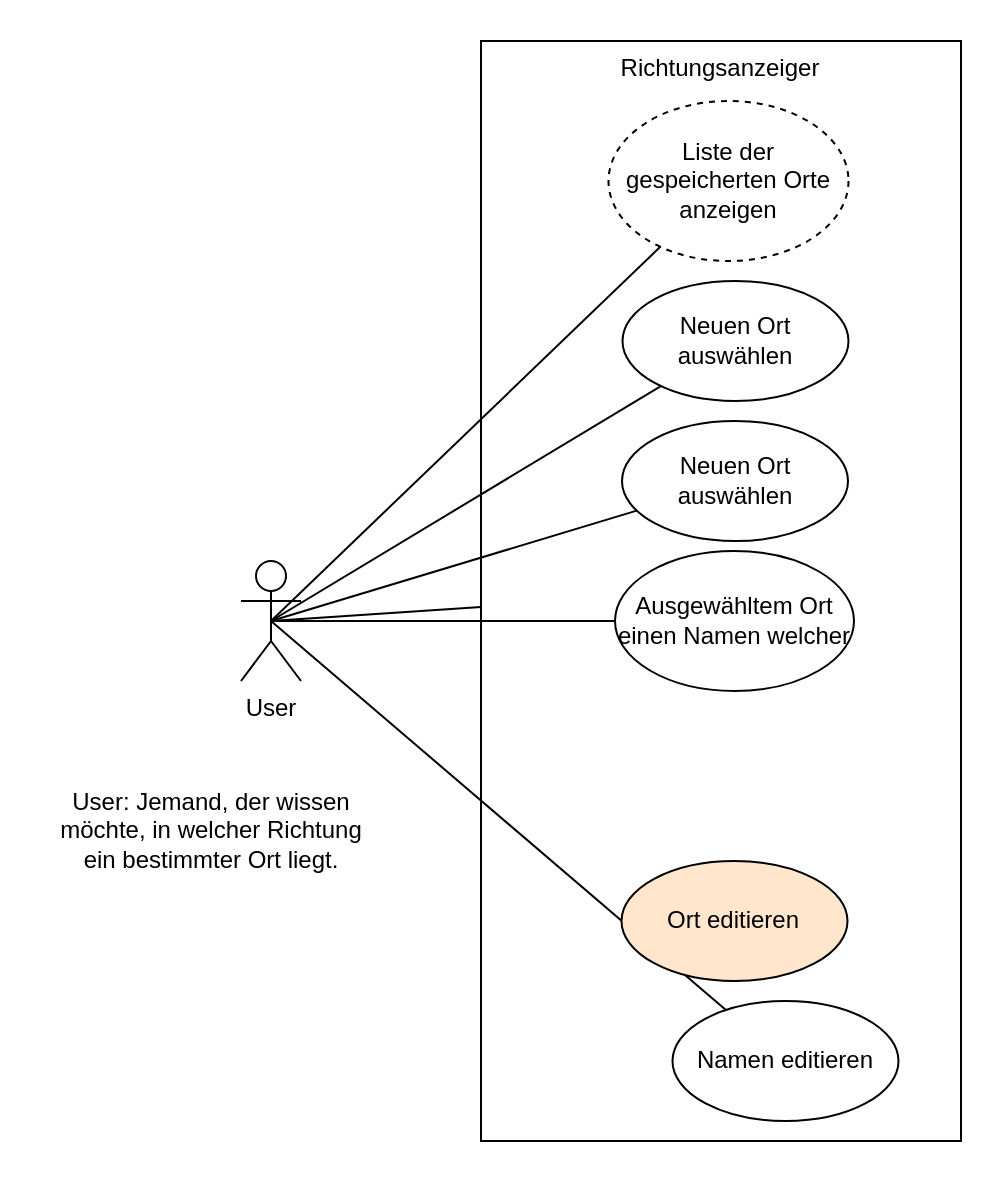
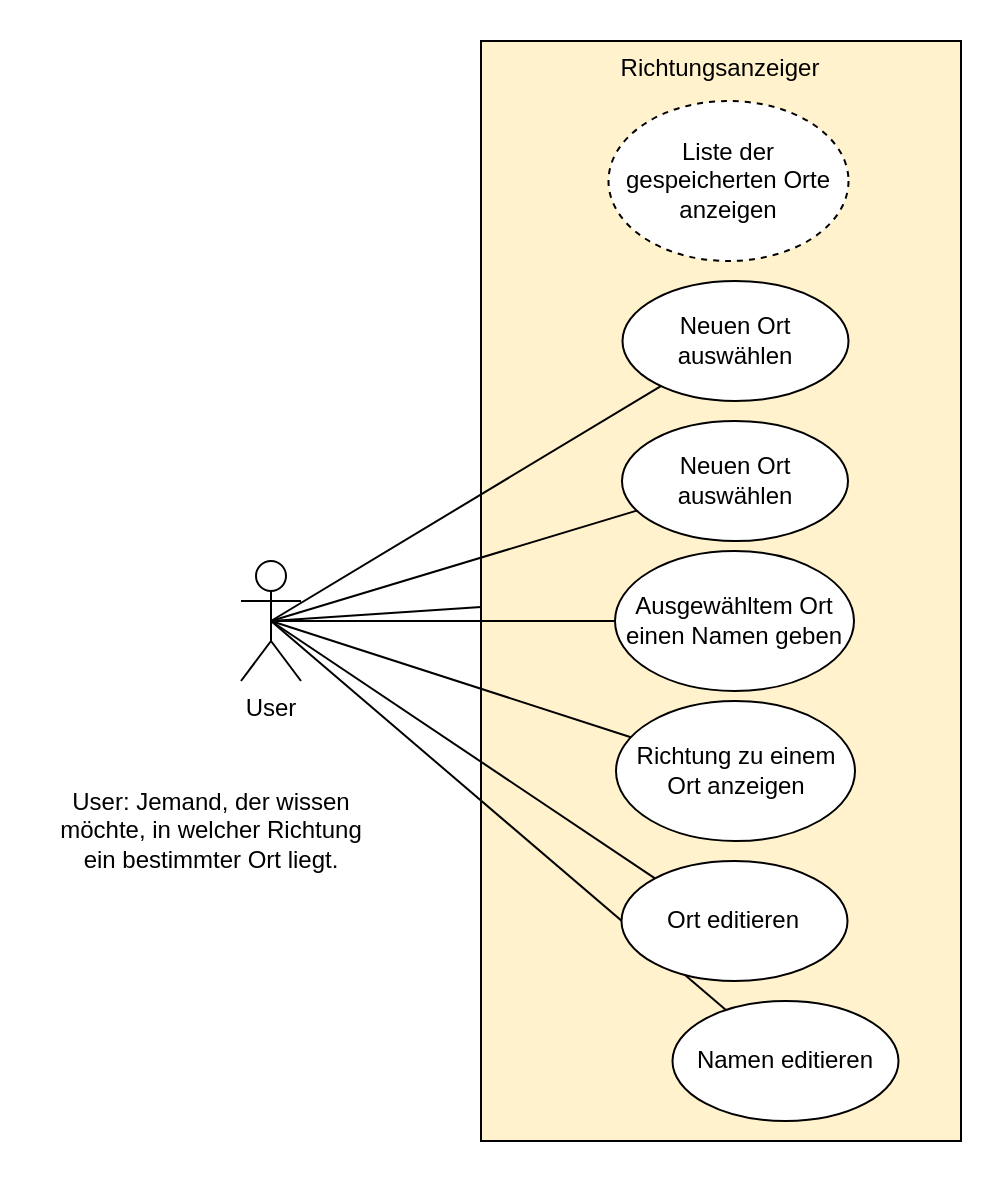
node "Richtungsanzeiger": fillcolor #ffffff -> #fff2cc
edge "Liste der gespeicherten Orte anzeigen" -- "User": now "Ort editieren" -- "User"
node "Ausgewähltem Ort einen Namen welcher": label "Ausgewähltem Ort einen Namen welcher" -> "Ausgewähltem Ort einen Namen geben"
edge "User" -- "Richtung zu einem Ort anzeigen": added
node "Richtung zu einem Ort anzeigen": added
node "Ort editieren": fillcolor #ffe6cc -> #ffffff
